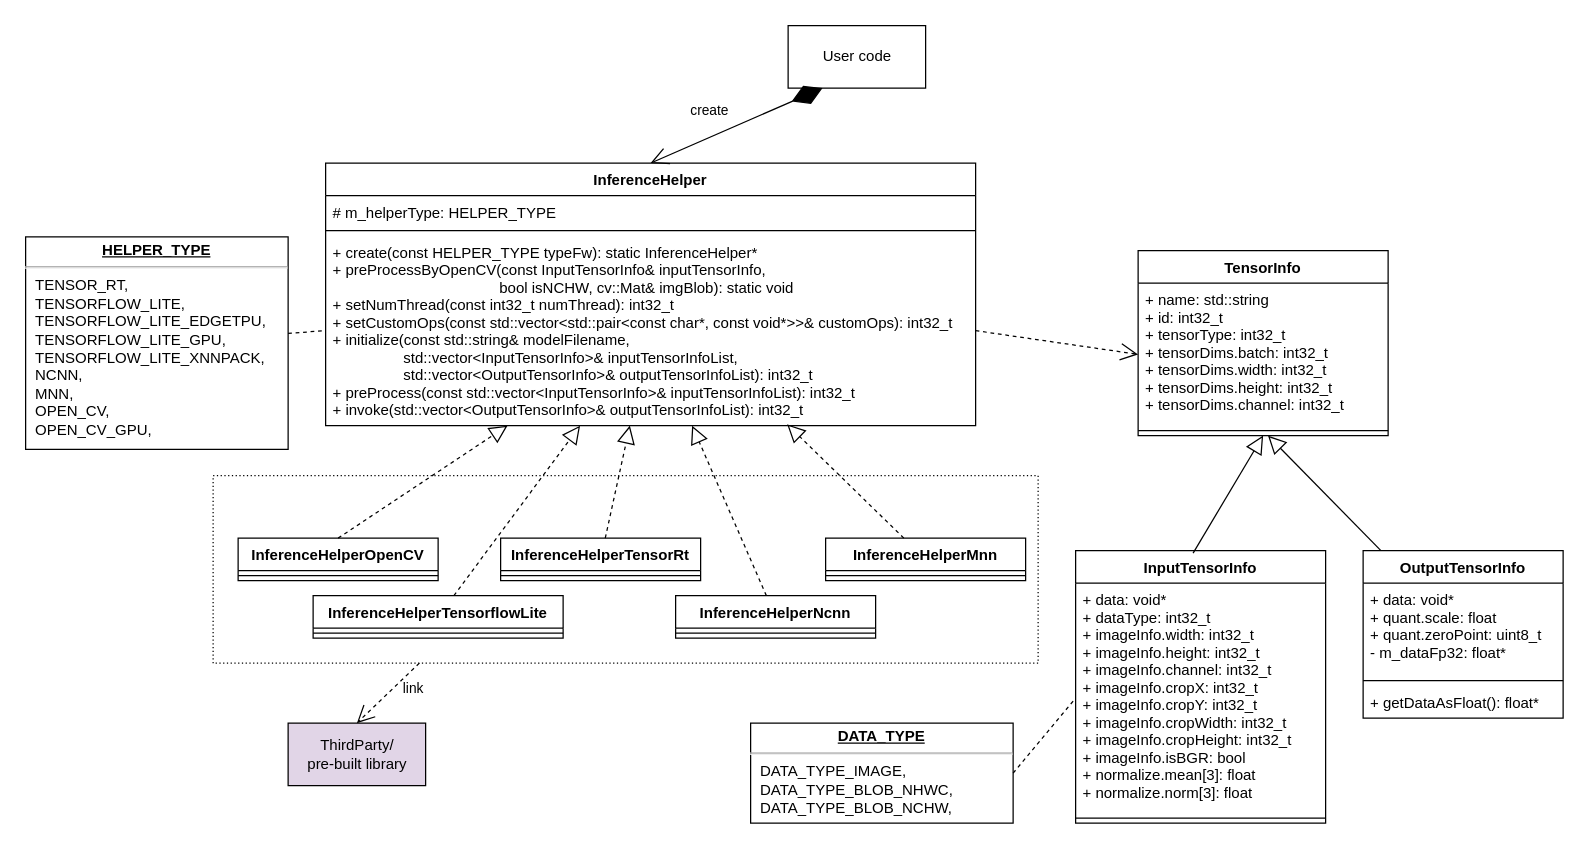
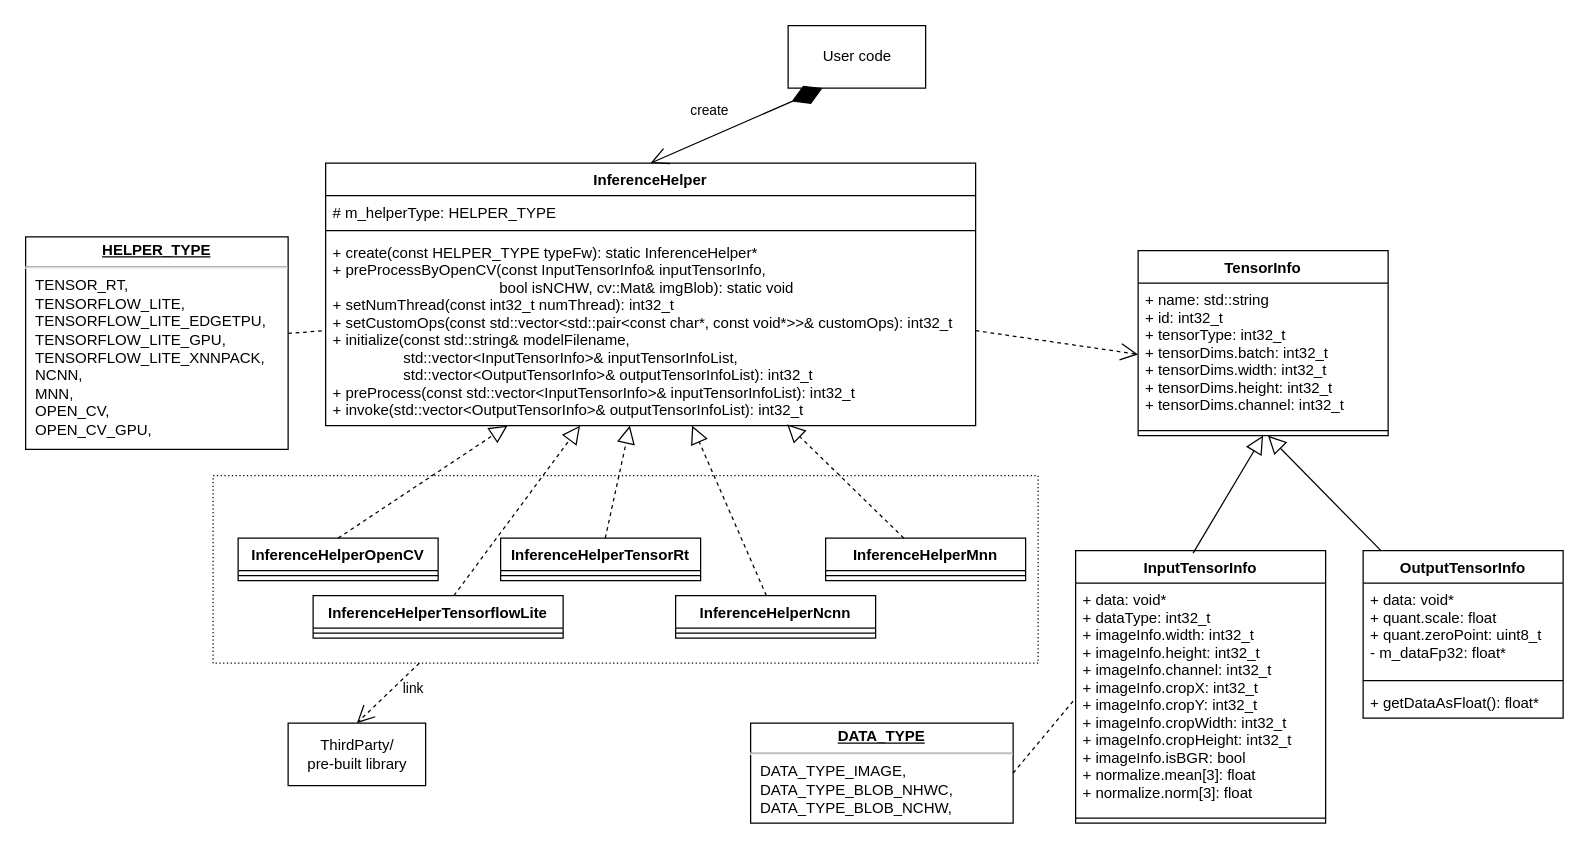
node "ThirdParty/ pre-built library": fillcolor #e1d5e7 -> #ffffff
